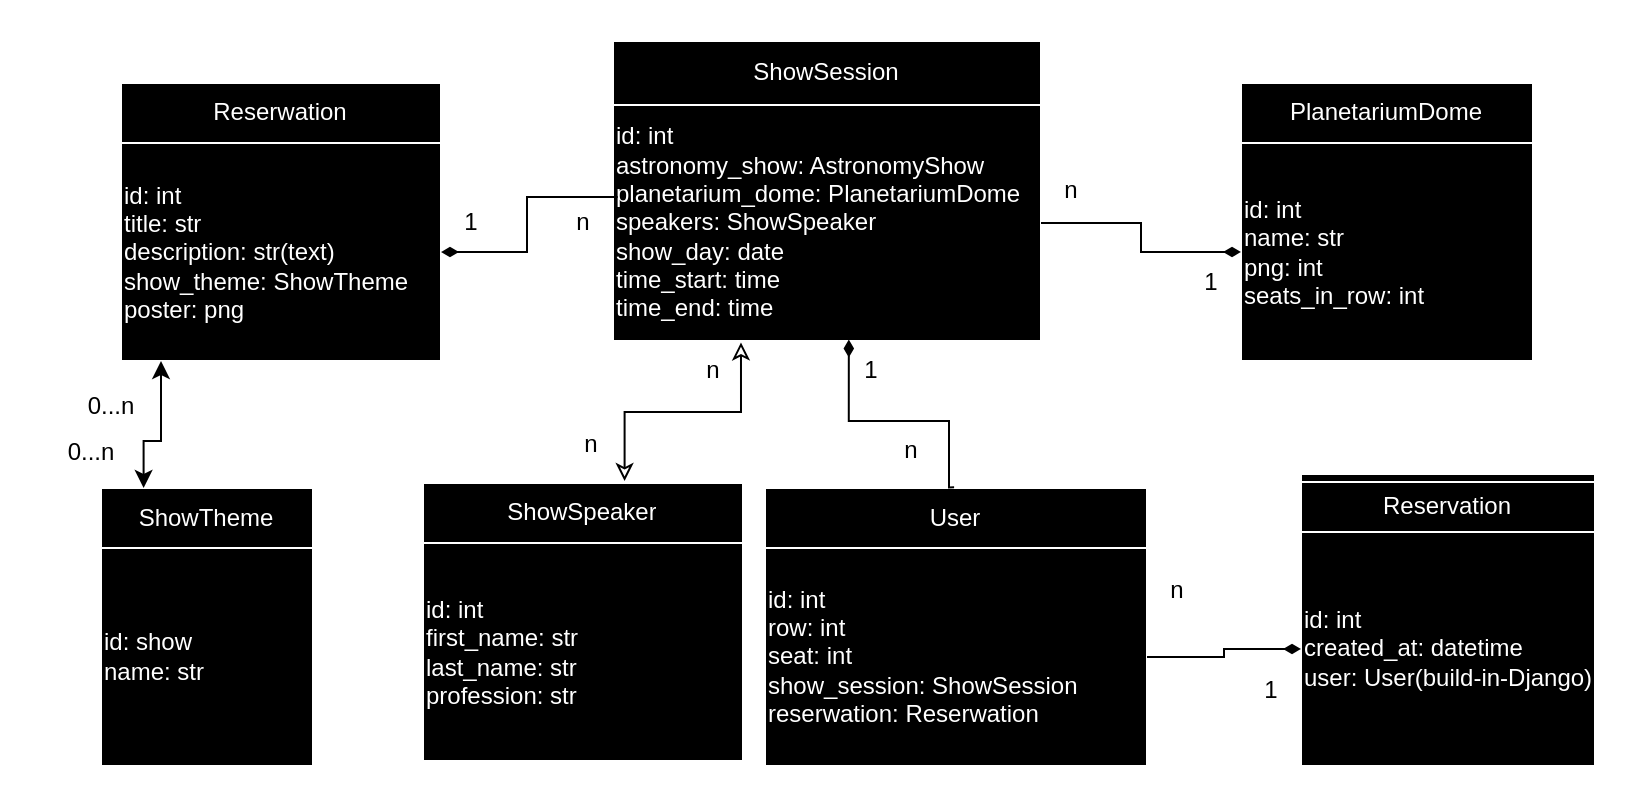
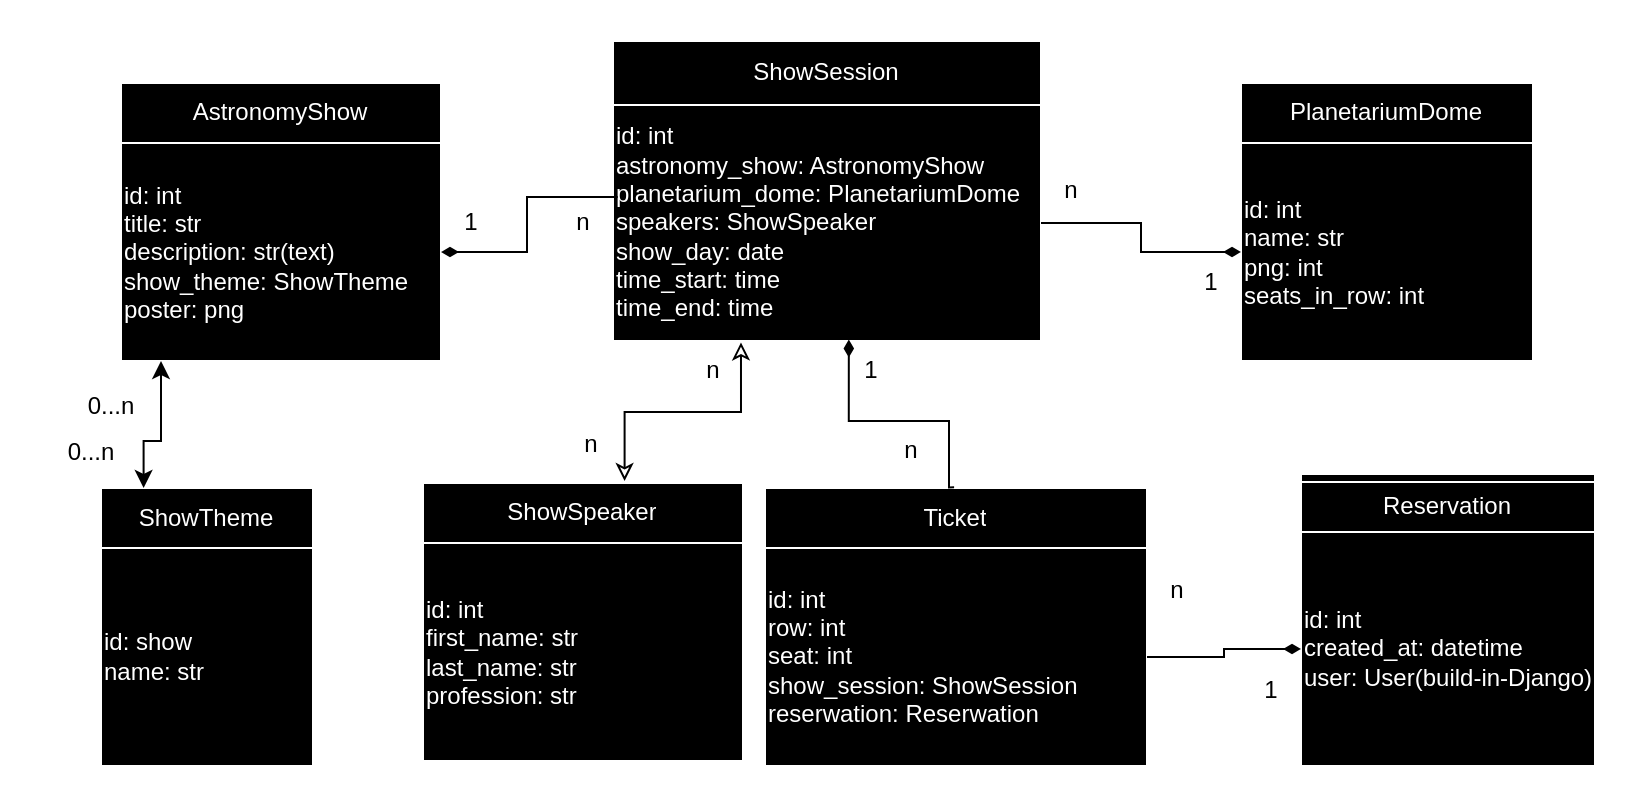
node "Reserwation": label "Reserwation" -> "AstronomyShow"
node "User": label "User" -> "Ticket"
